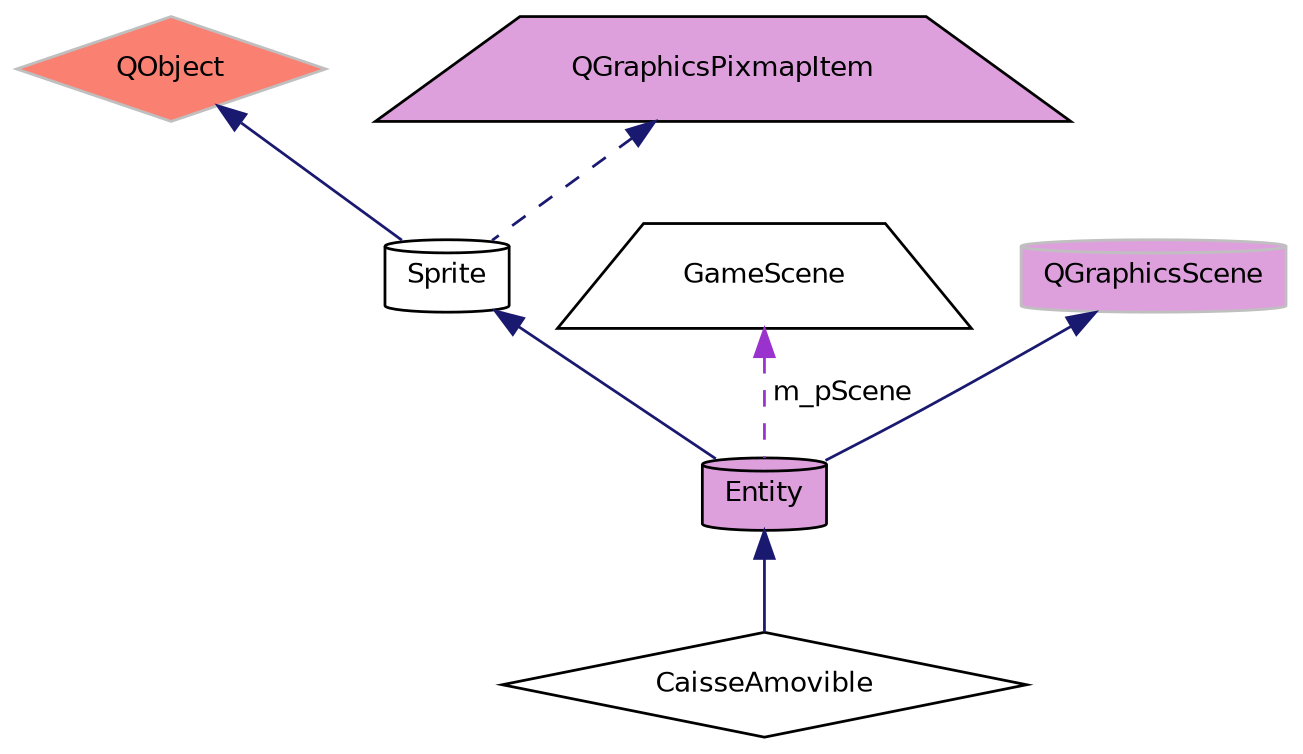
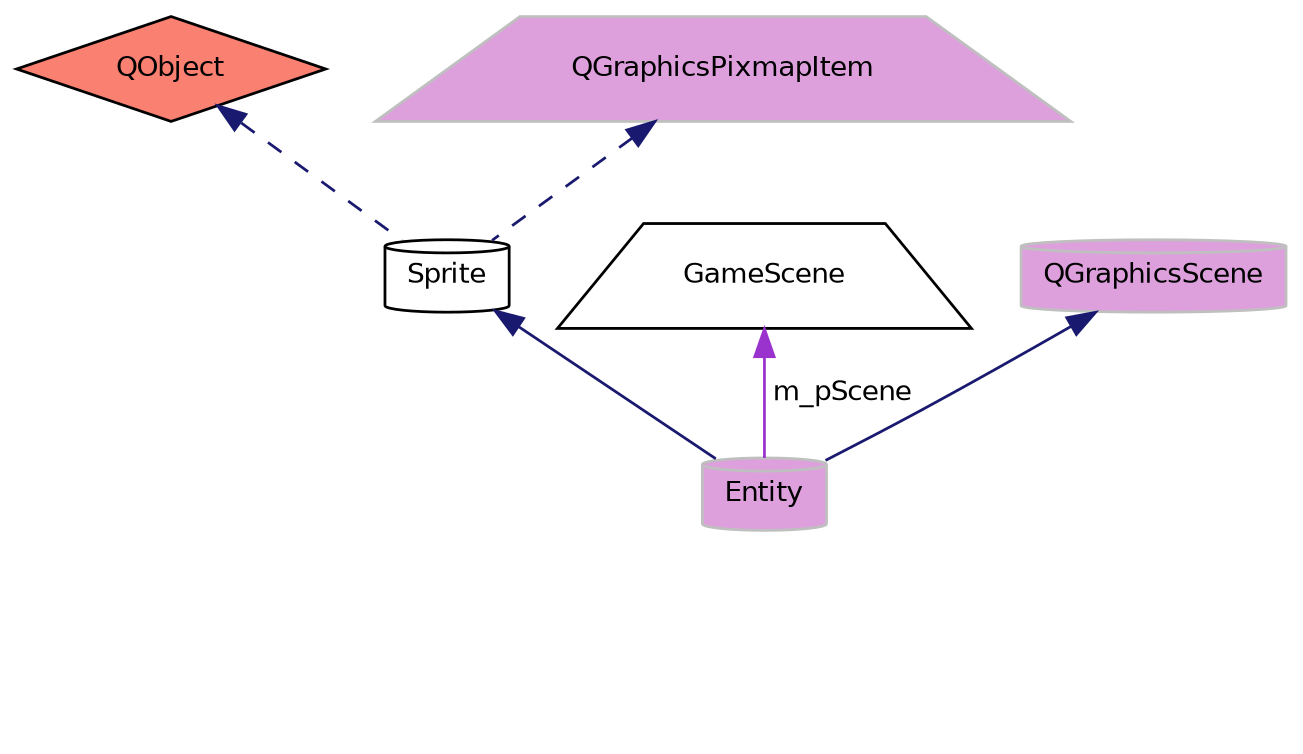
node "QObject": color grey75 -> black
node "QGraphicsPixmapItem": color black -> grey75
edge "Sprite" -> "QObject": style solid -> dashed
edge "Entity" -> "GameScene": style dashed -> solid
node "Entity": color black -> grey75
node "CaisseAmovible": removed
